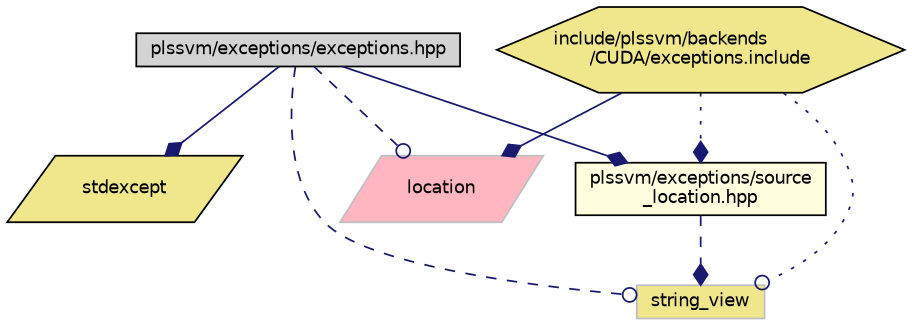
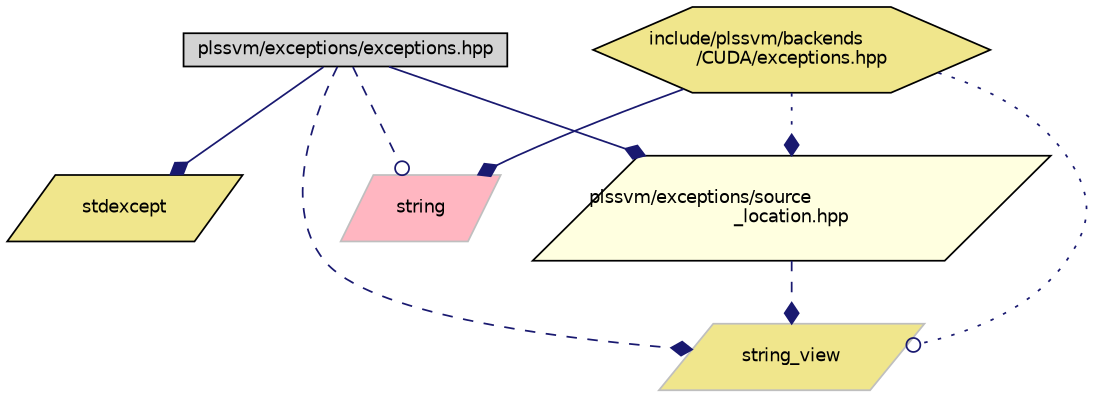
node "include/plssvm/backends /CUDA/exceptions.include": label "include/plssvm/backends /CUDA/exceptions.include" -> "include/plssvm/backends /CUDA/exceptions.hpp"
node "location": label "location" -> "string"
node "plssvm/exceptions/source _location.hpp": shape box -> parallelogram
edge "plssvm/exceptions/exceptions.hpp" -> "string_view": arrowhead odot -> diamond
node "string_view": shape box -> parallelogram
